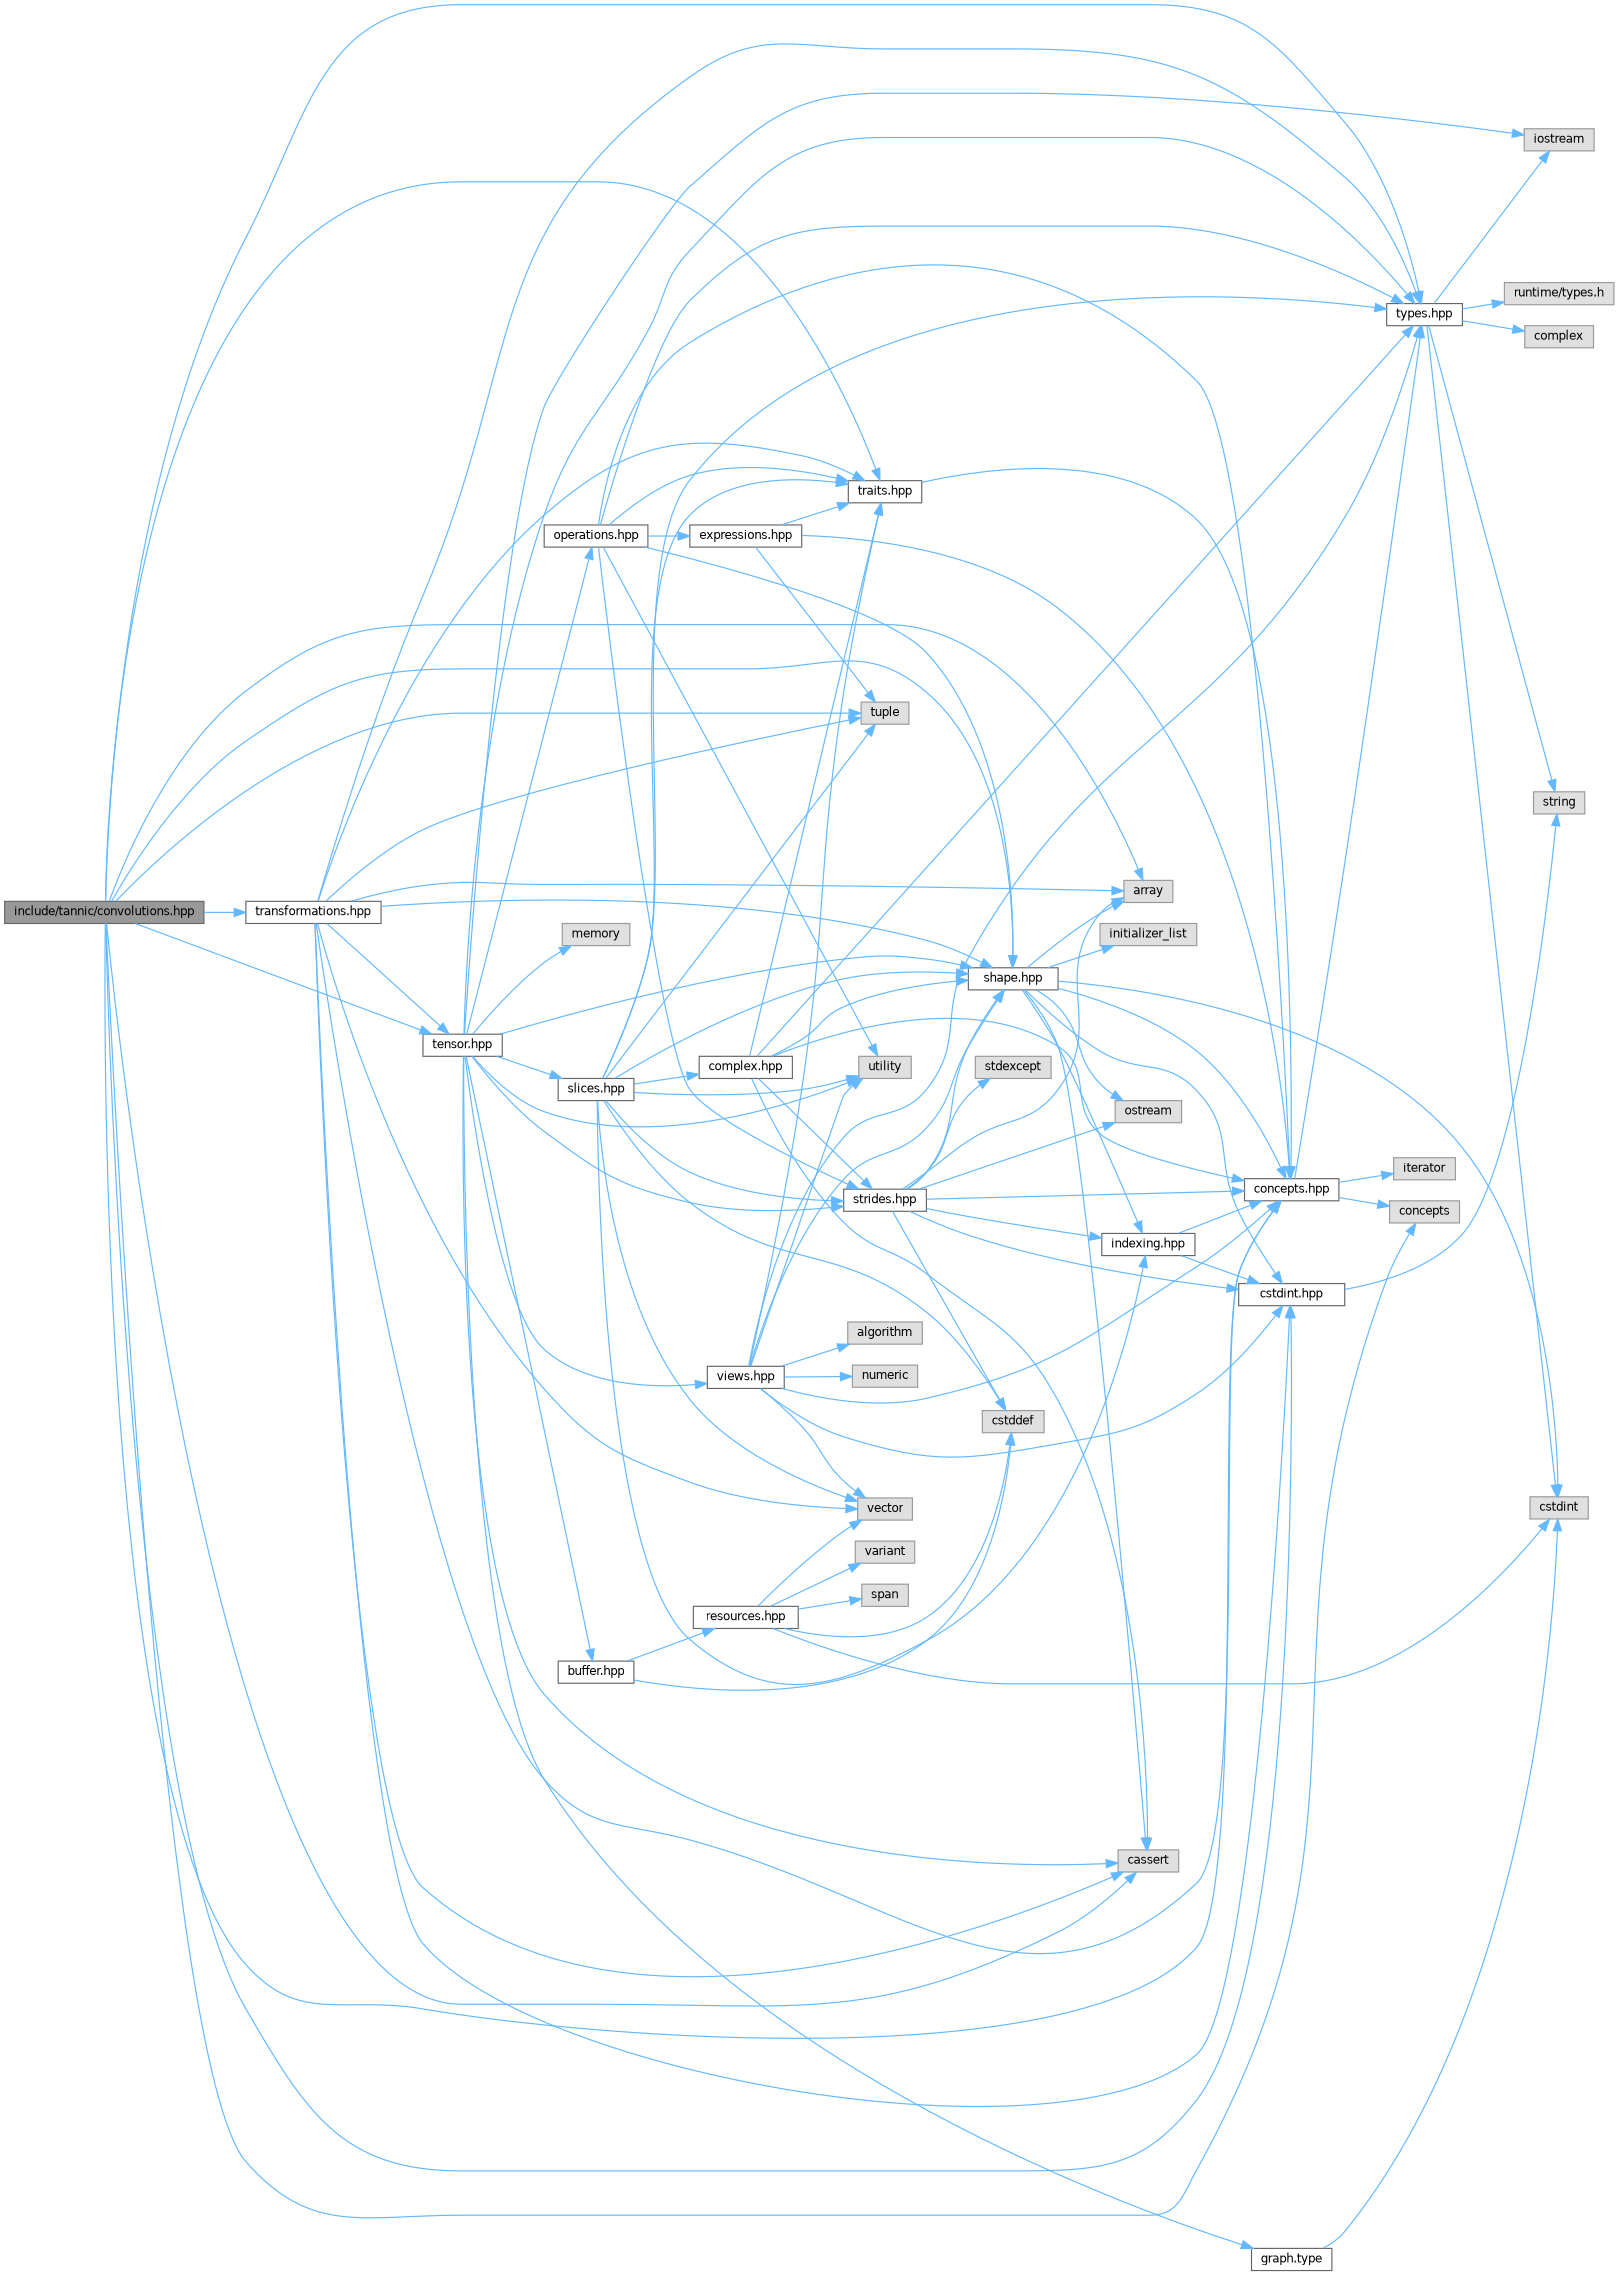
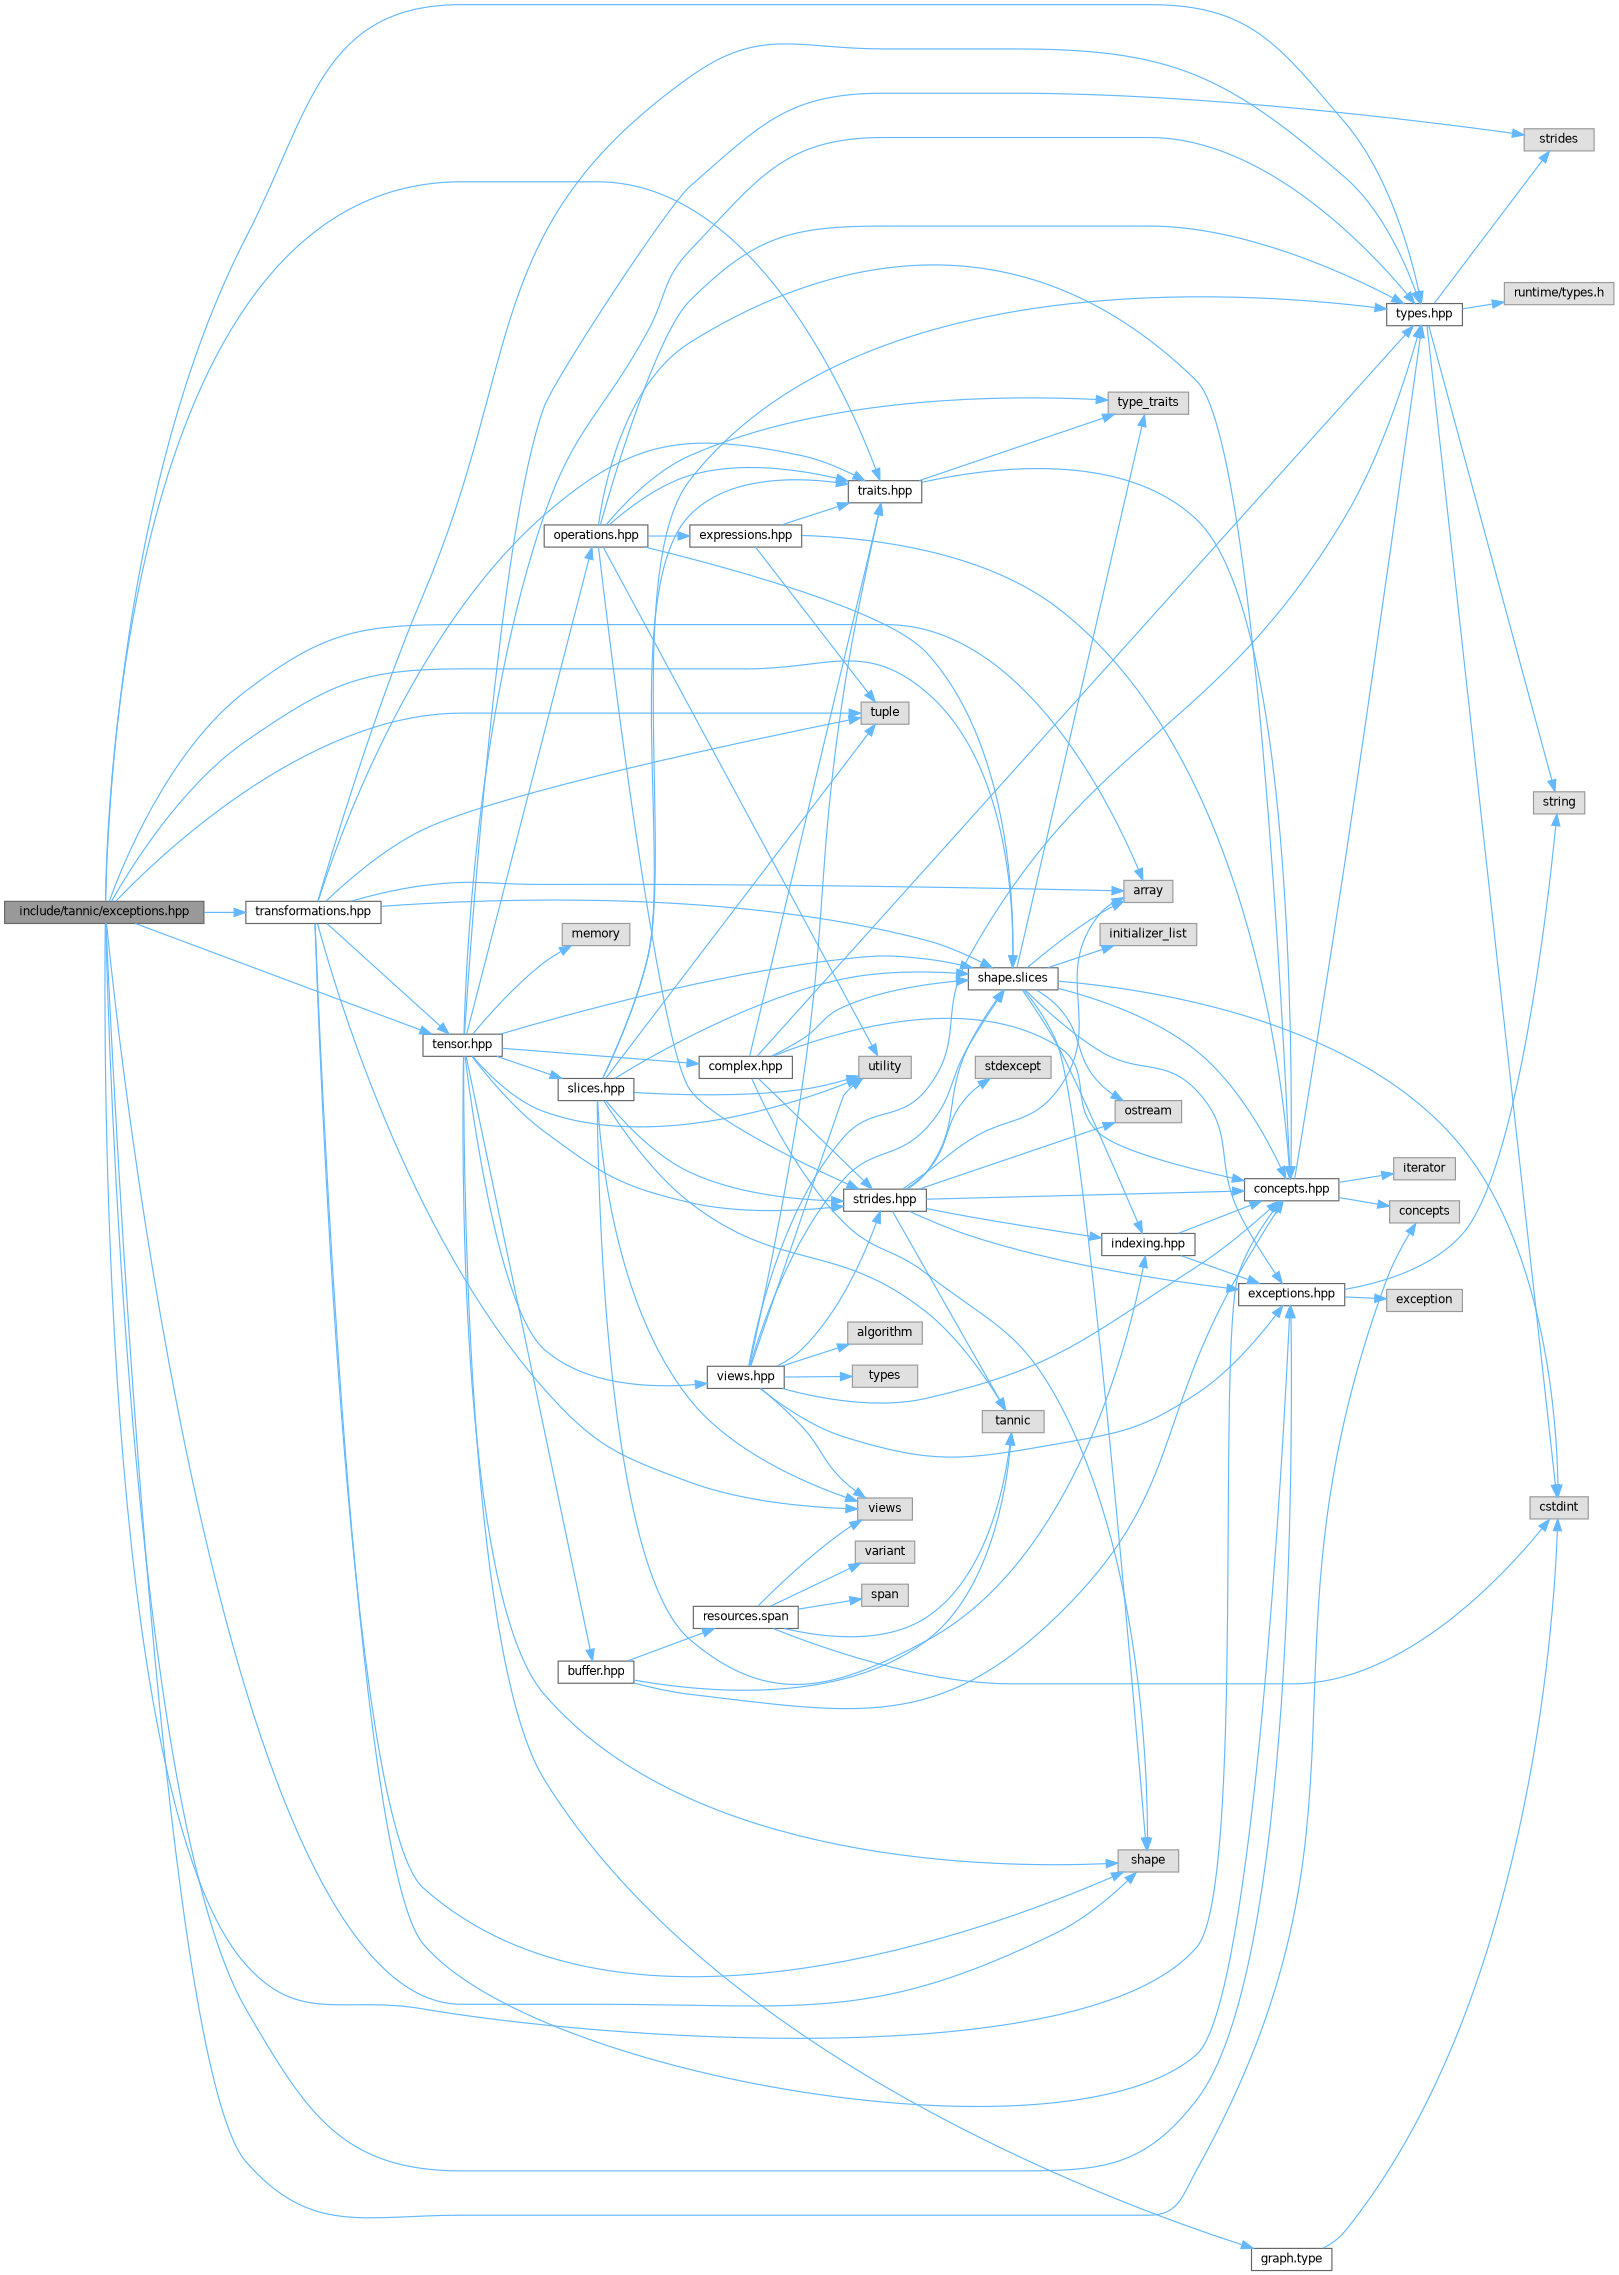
node "iostream": label "iostream" -> "strides"
node "complex": removed
node "type_traits": added
node "include/tannic/convolutions.hpp": label "include/tannic/convolutions.hpp" -> "include/tannic/exceptions.hpp"
node "shape.hpp": label "shape.hpp" -> "shape.slices"
edge "slices.hpp" -> "complex.hpp": now "tensor.hpp" -> "complex.hpp"
node "cstdint.hpp": label "cstdint.hpp" -> "exceptions.hpp"
node "exception": added
edge "views.hpp" -> "strides.hpp": added
node "numeric": label "numeric" -> "types"
node "cstddef": label "cstddef" -> "tannic"
node "vector": label "vector" -> "views"
node "resources.hpp": label "resources.hpp" -> "resources.span"
node "cassert": label "cassert" -> "shape"
edge "transformations.hpp" -> "concepts.hpp": now "buffer.hpp" -> "concepts.hpp"
